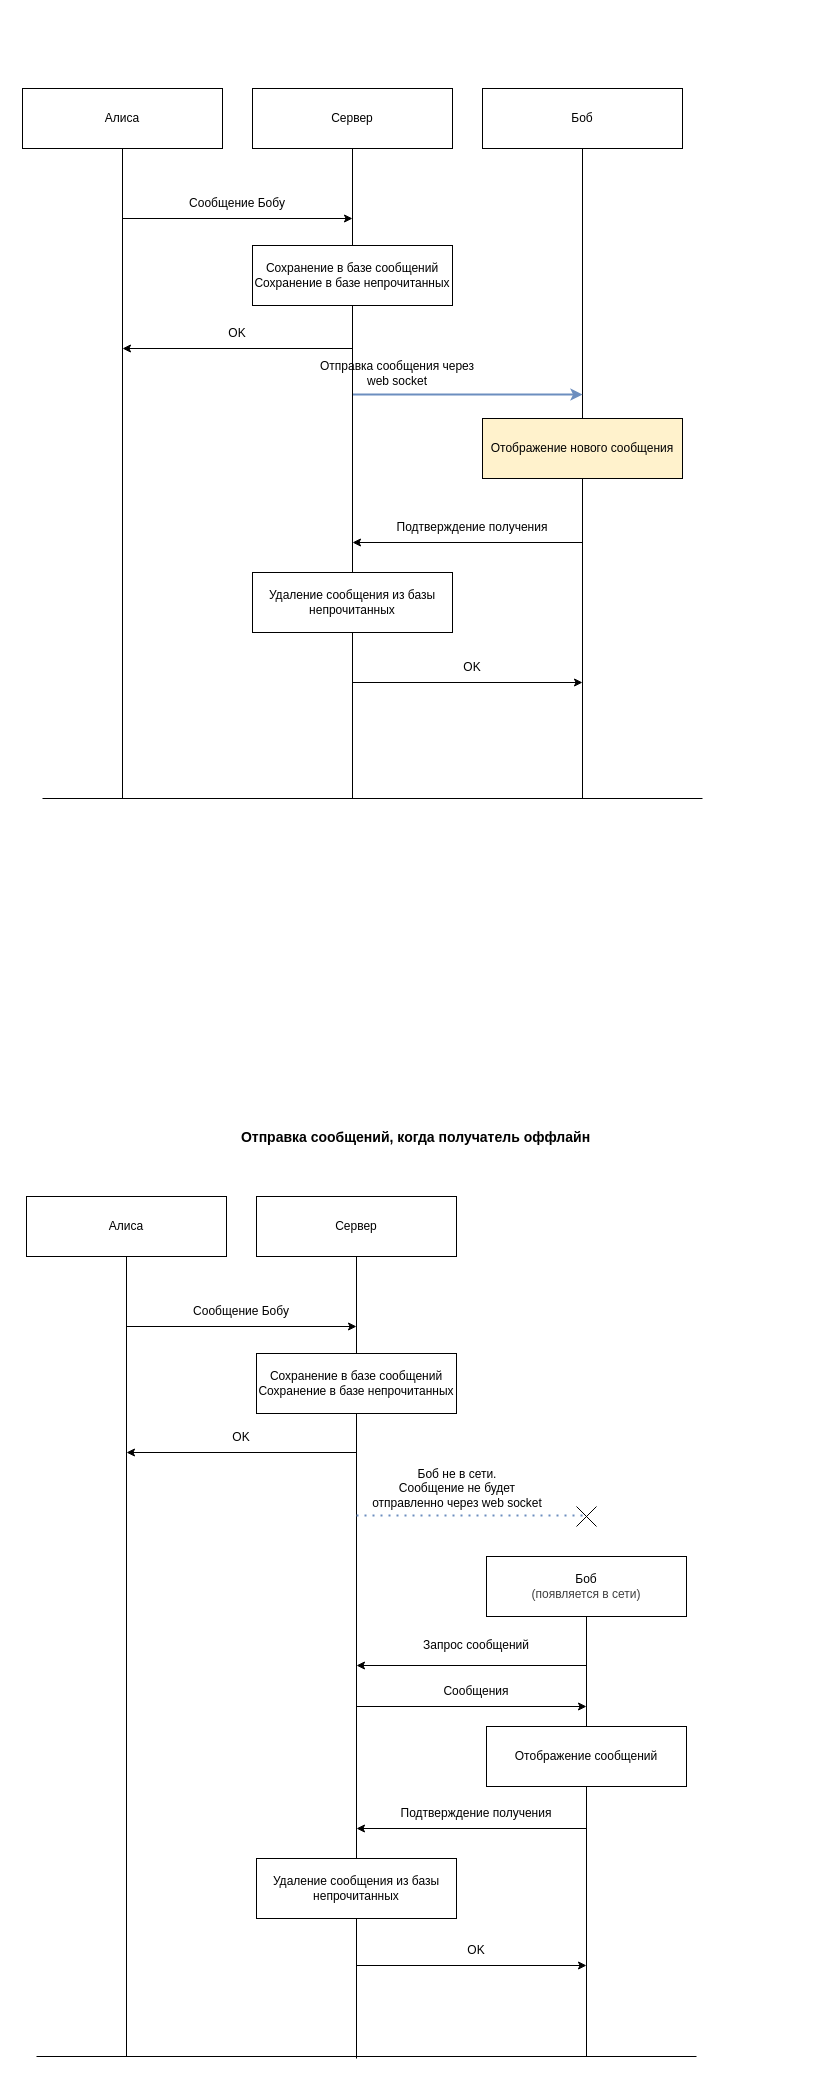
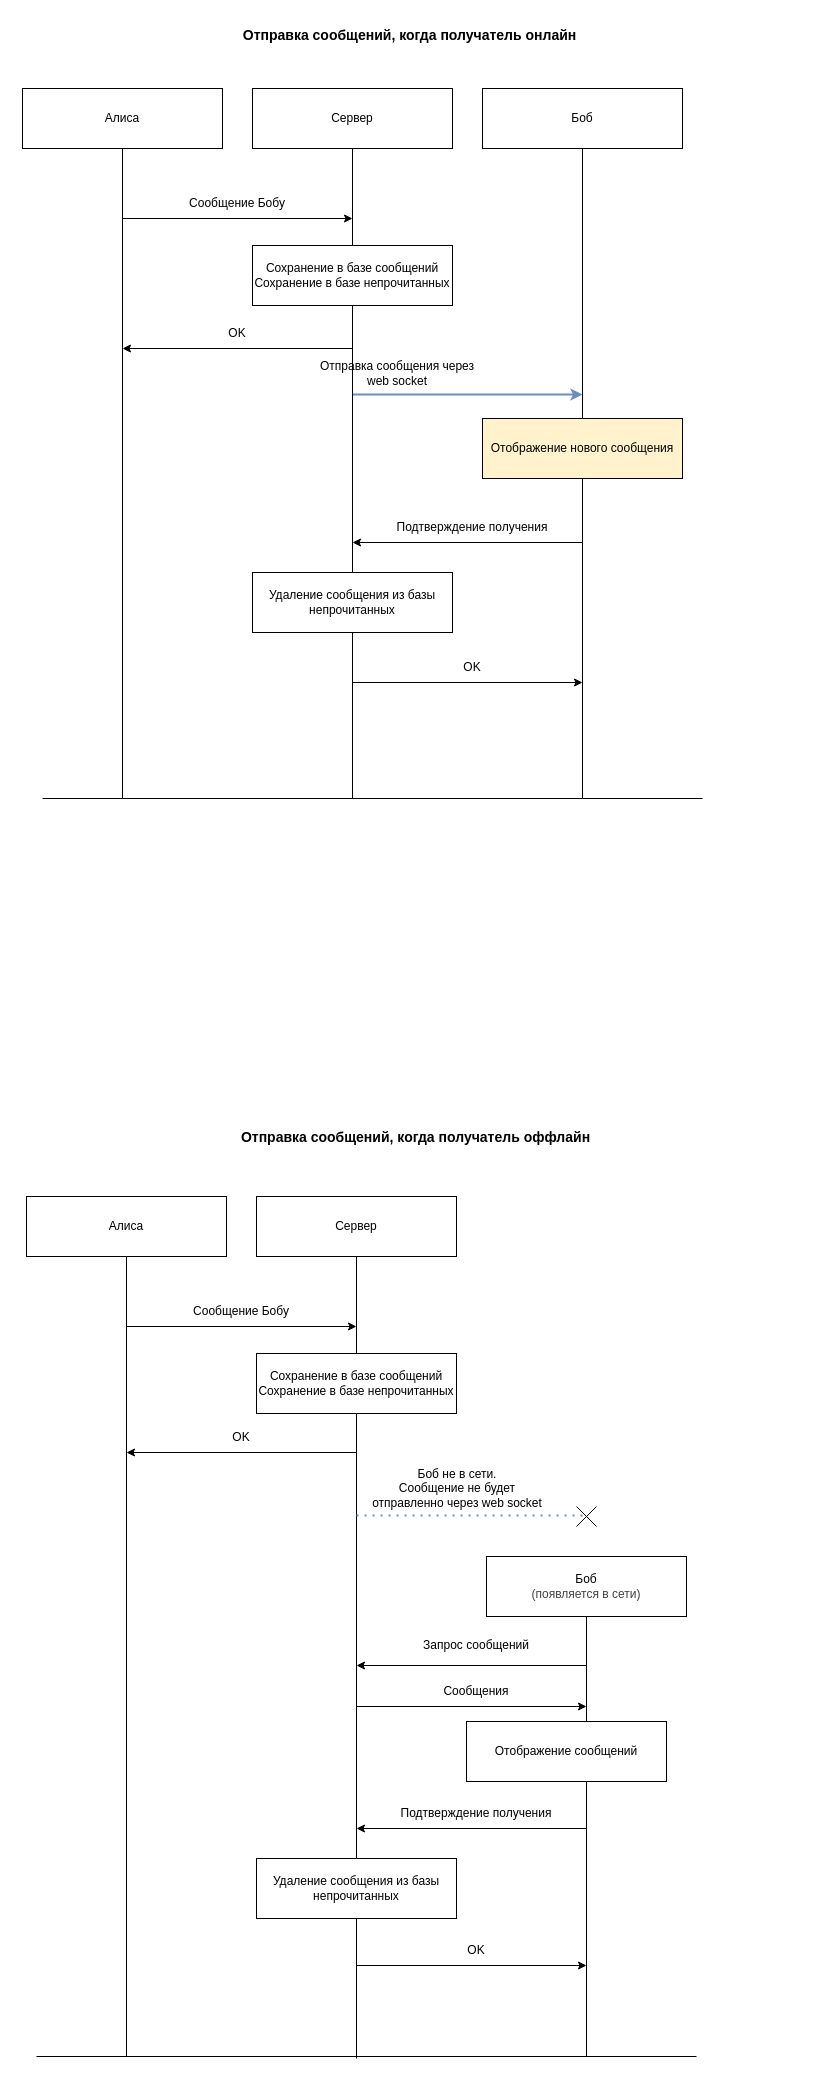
node "Отправка сообщений, когда получатель онлайн": added
node "Отображение сообщений": moved (587, 1757) -> (567, 1752)
